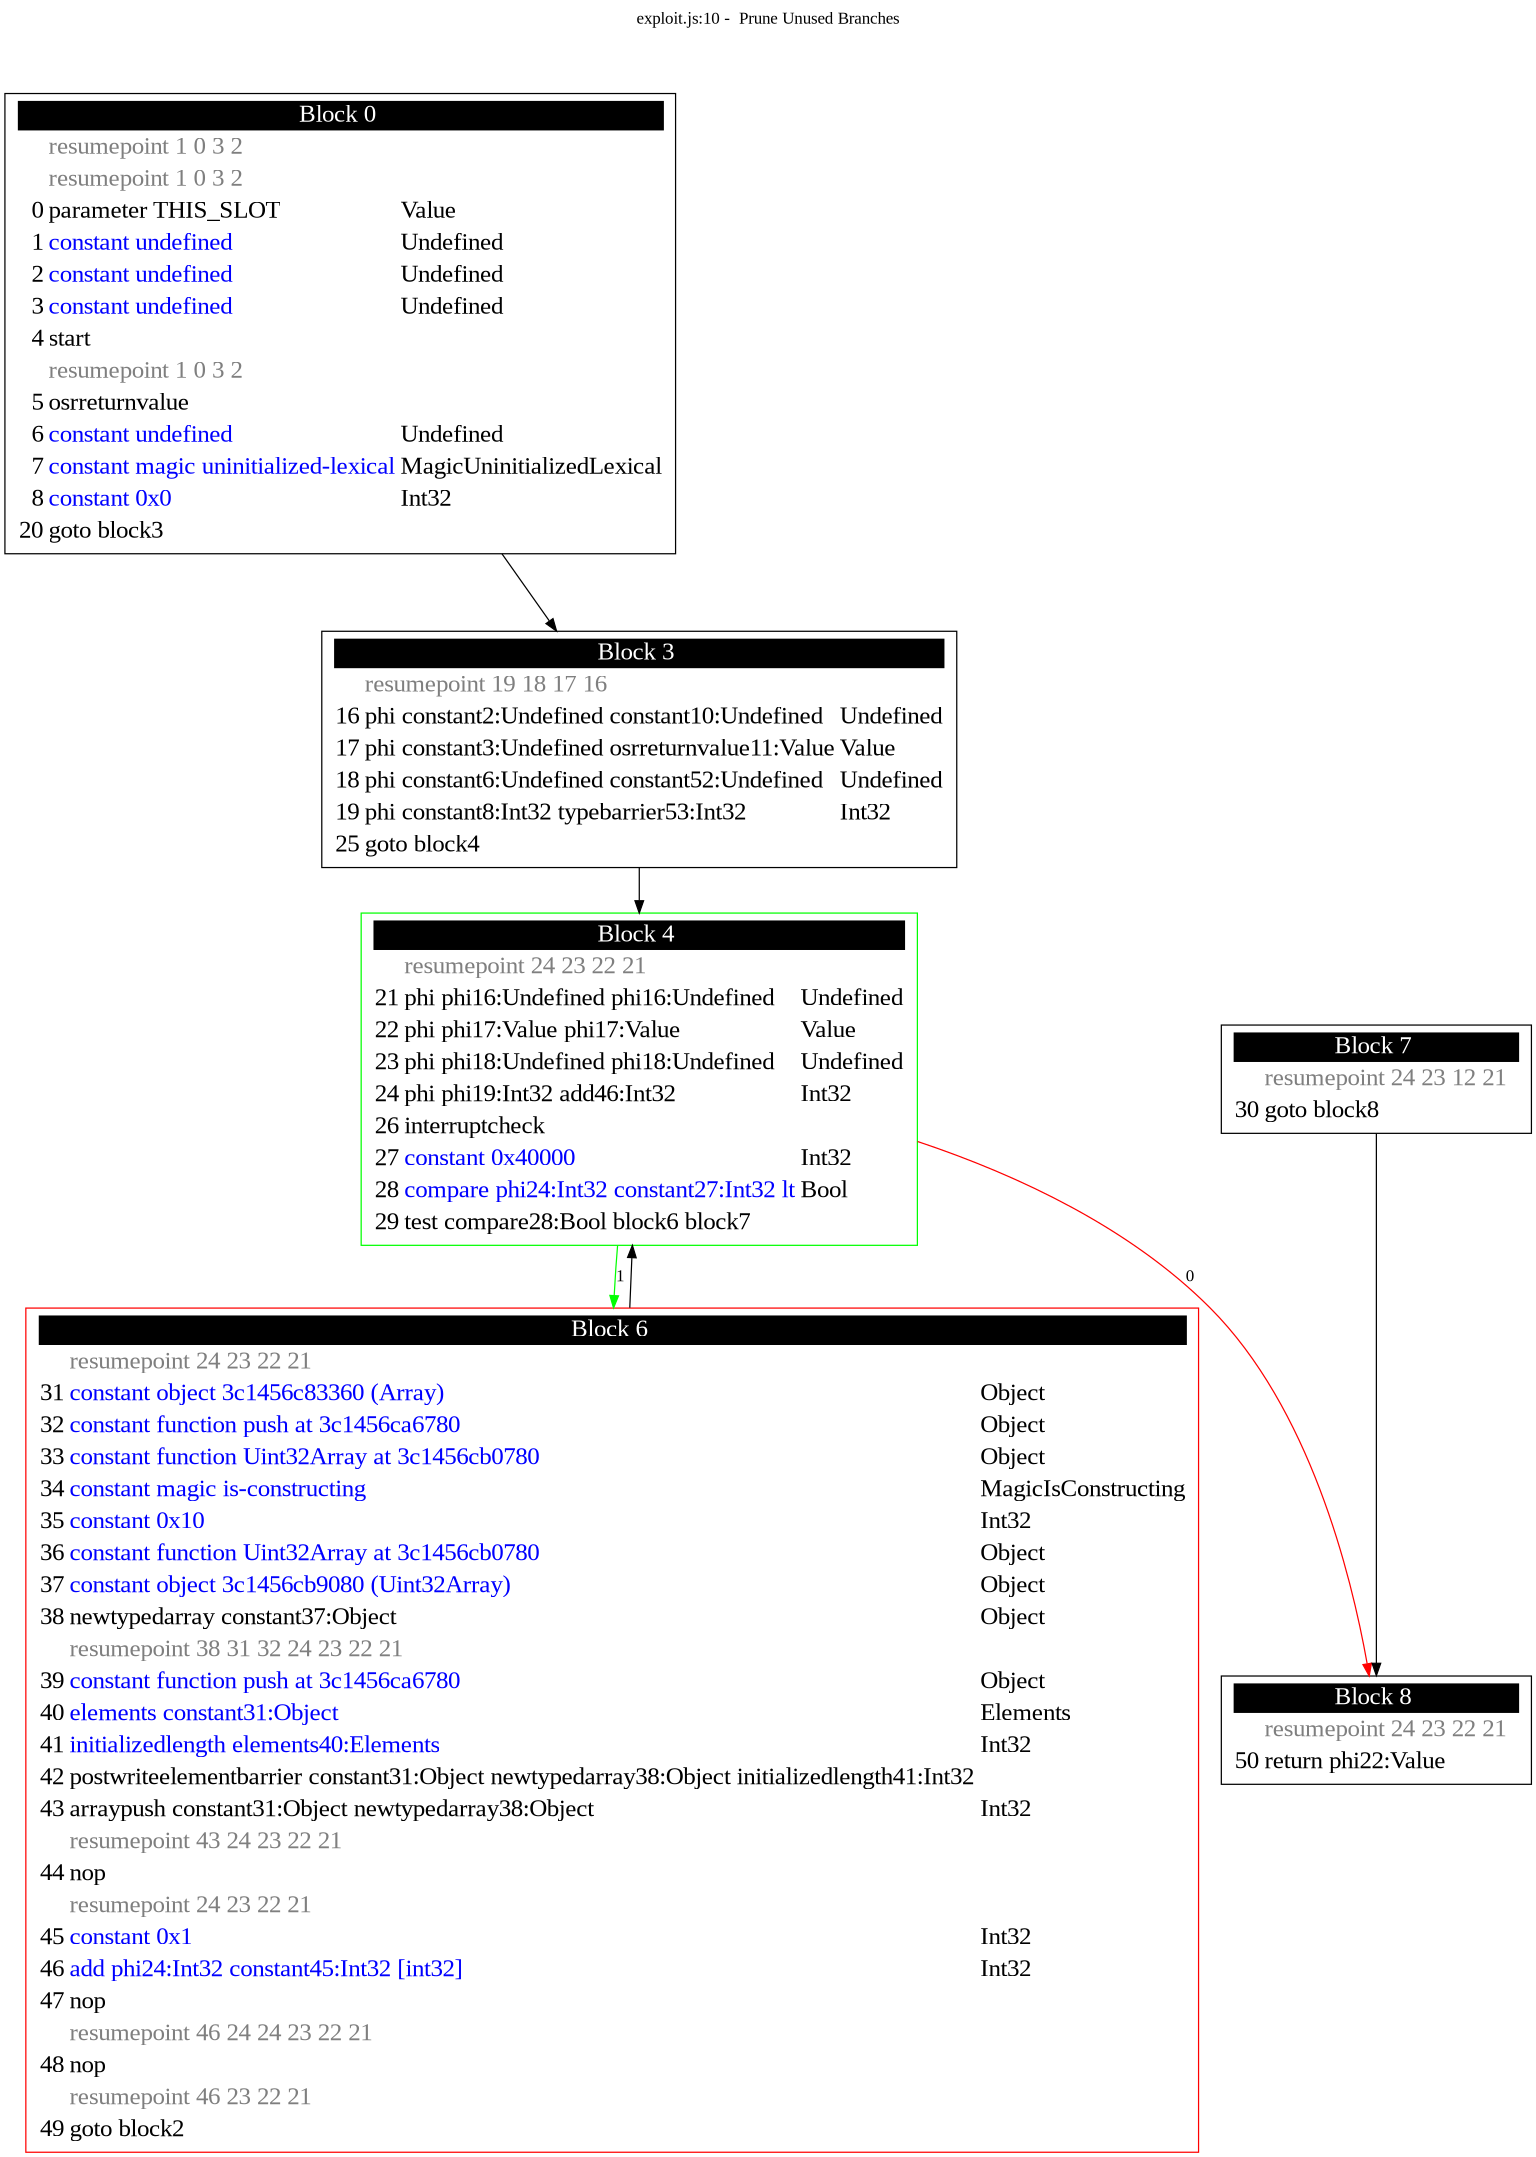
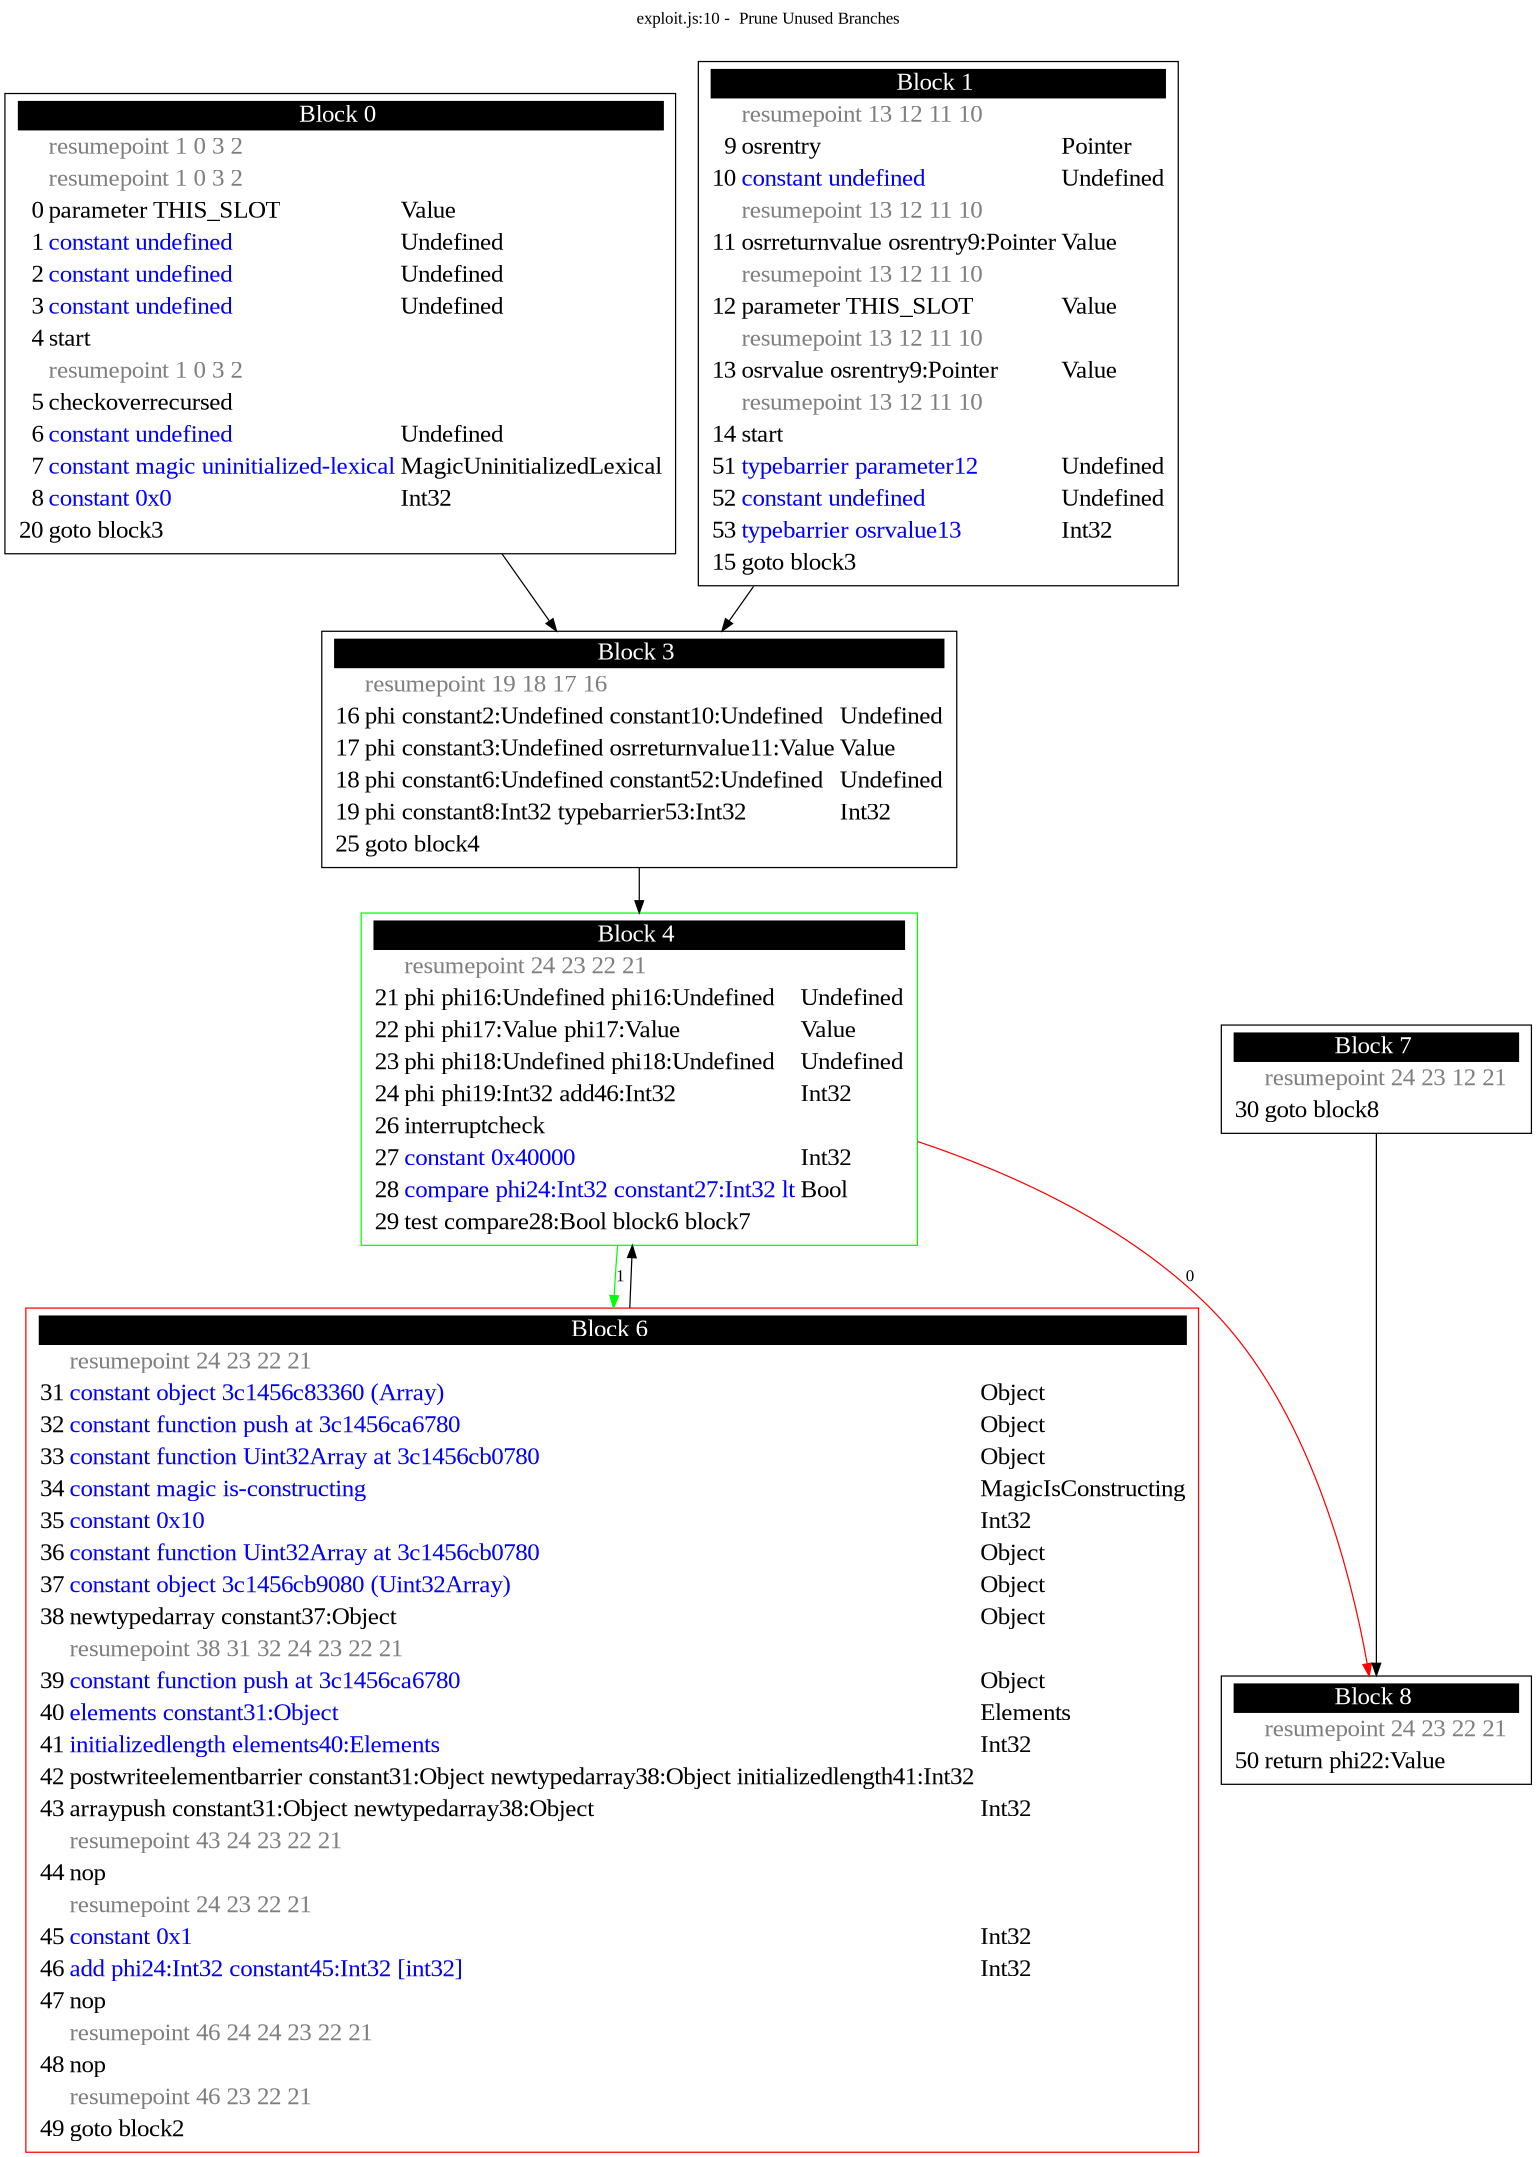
node "Block 1": added
node "Block 0": text "osrreturnvalue" -> "checkoverrecursed"
